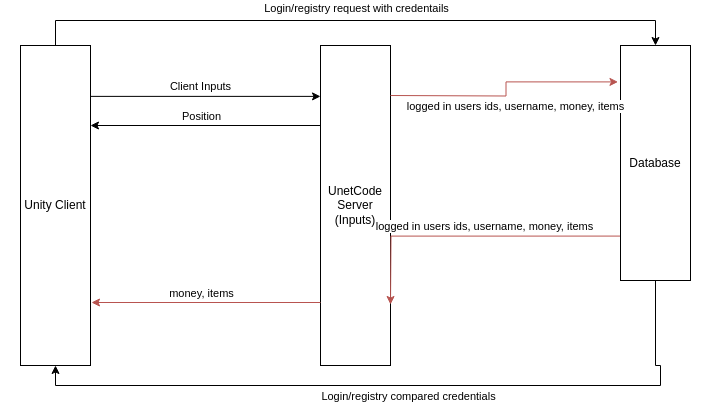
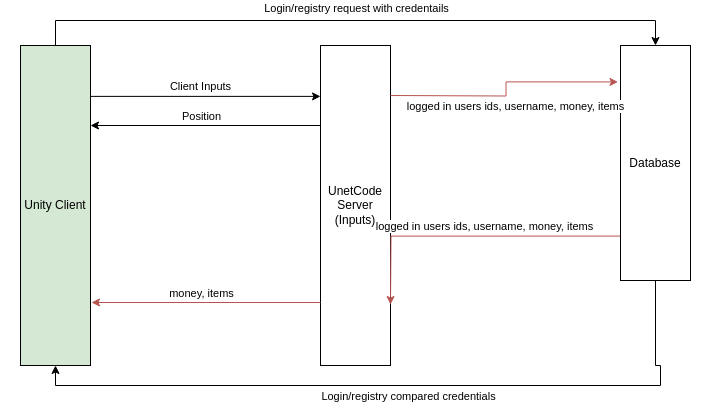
node "Unity Client": fillcolor #ffffff -> #d5e8d4
